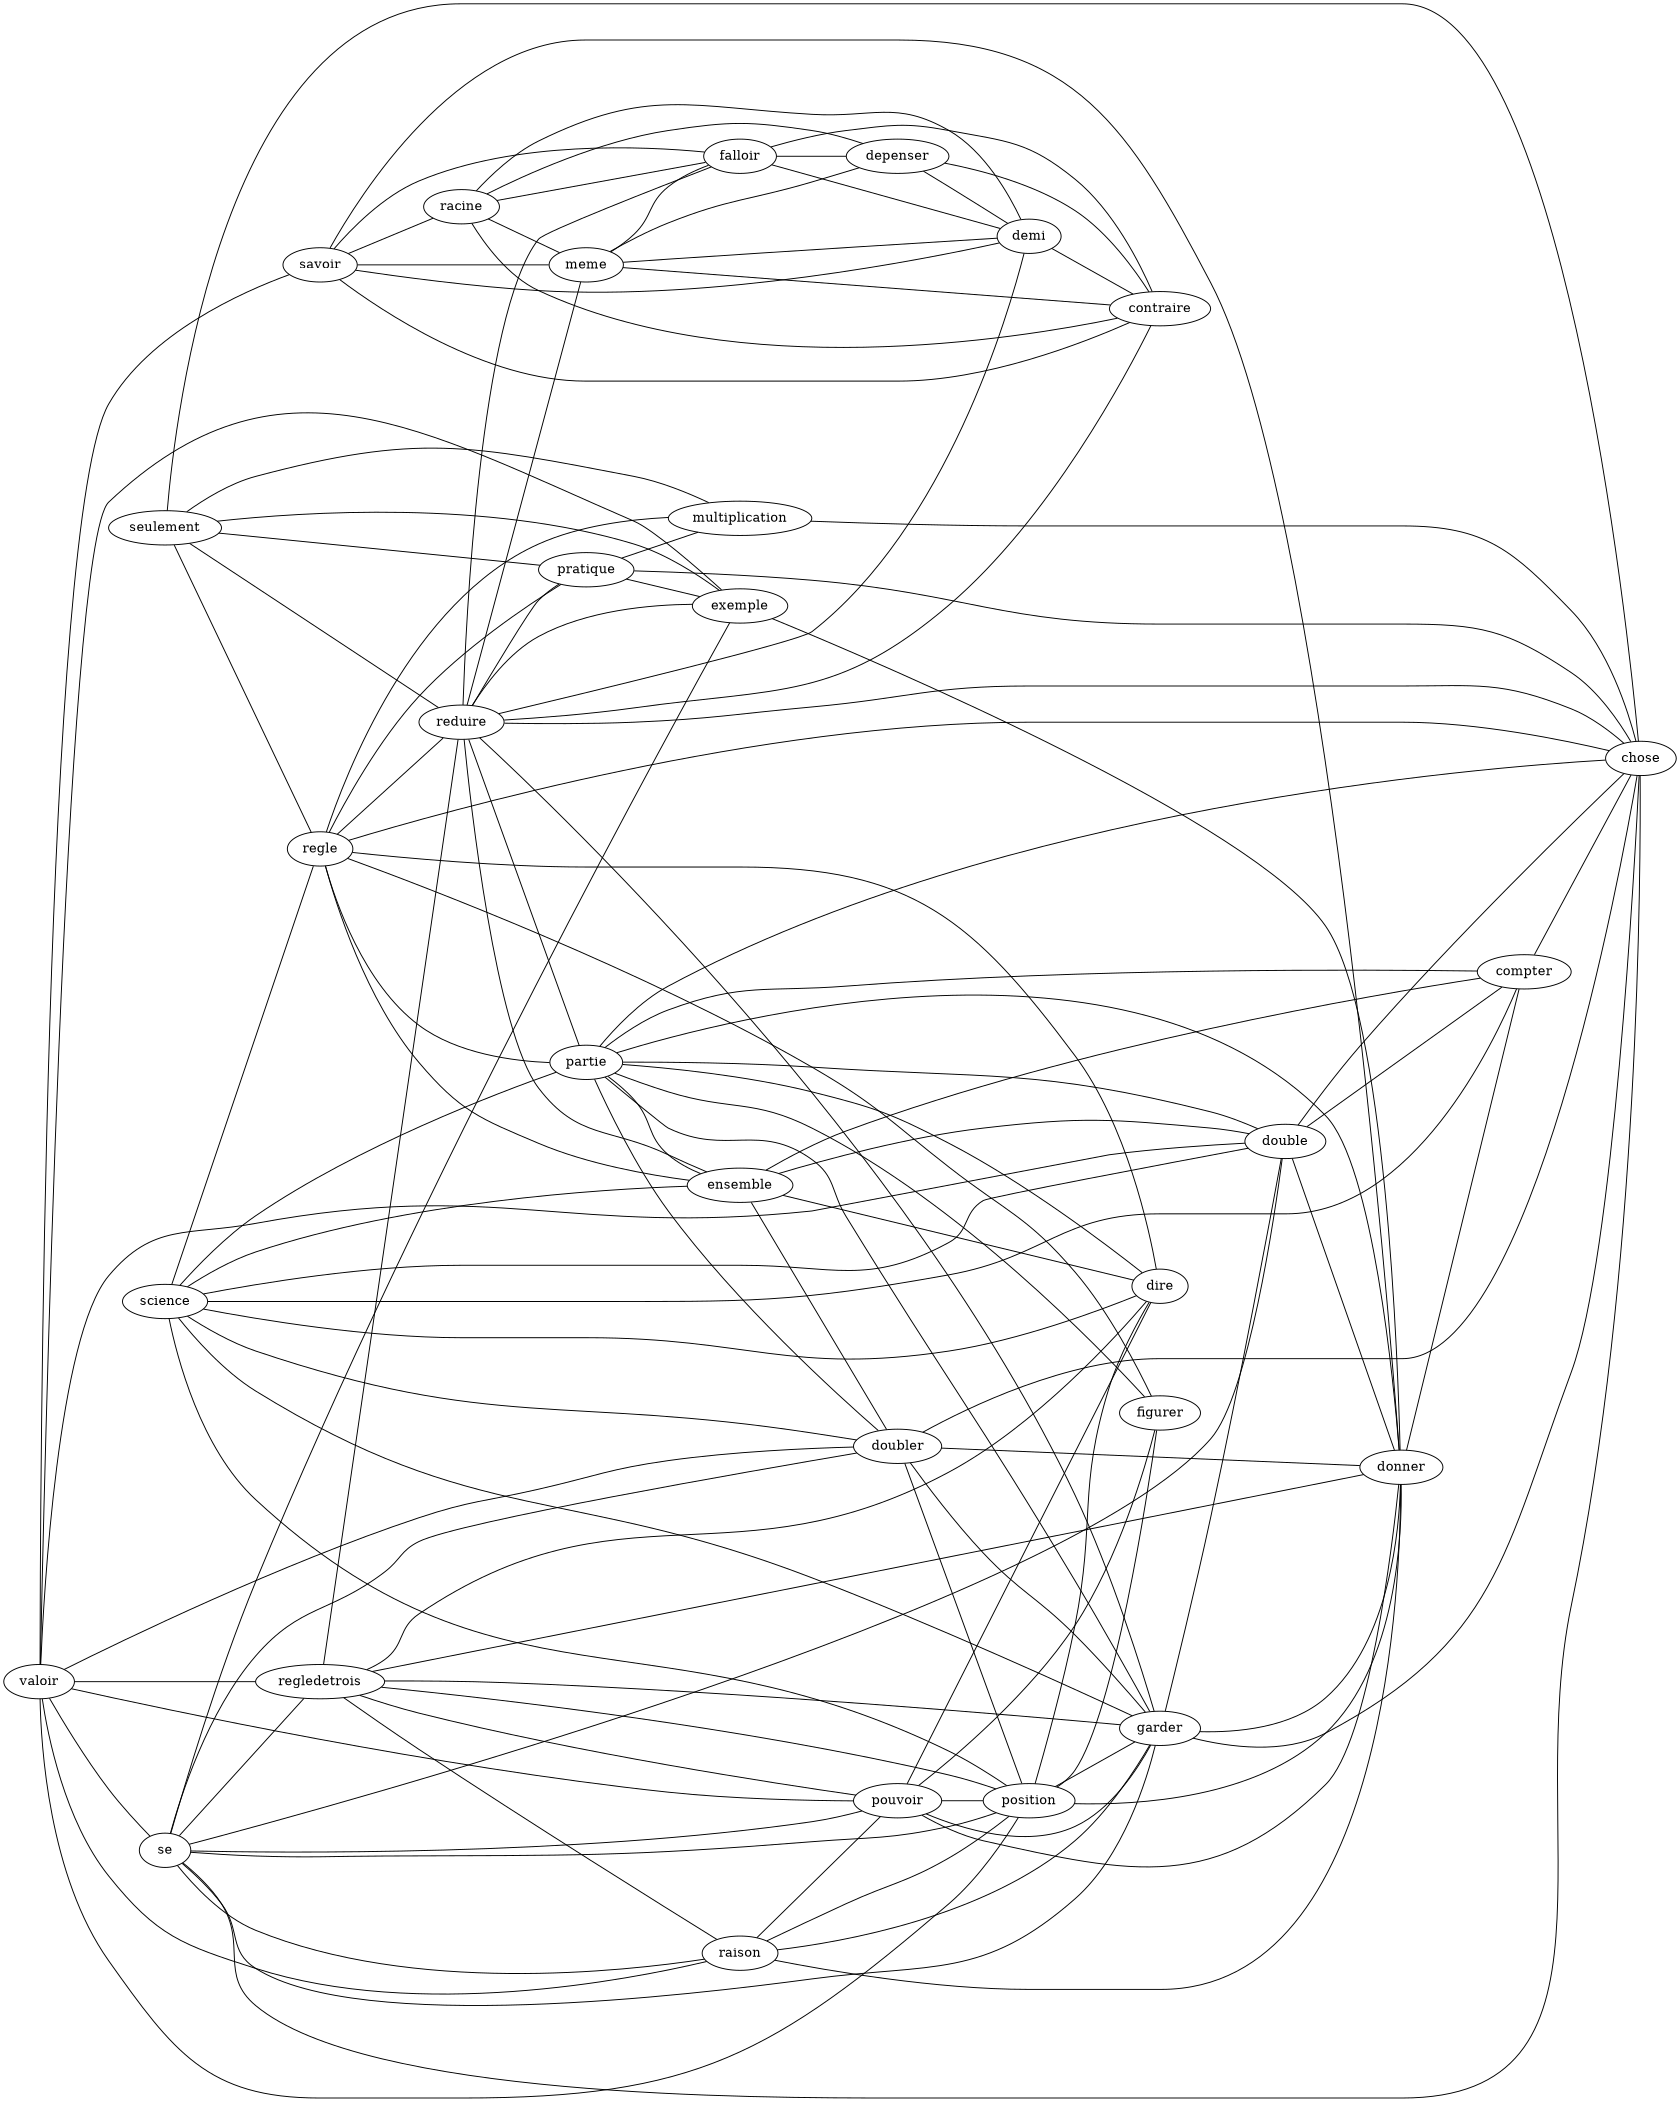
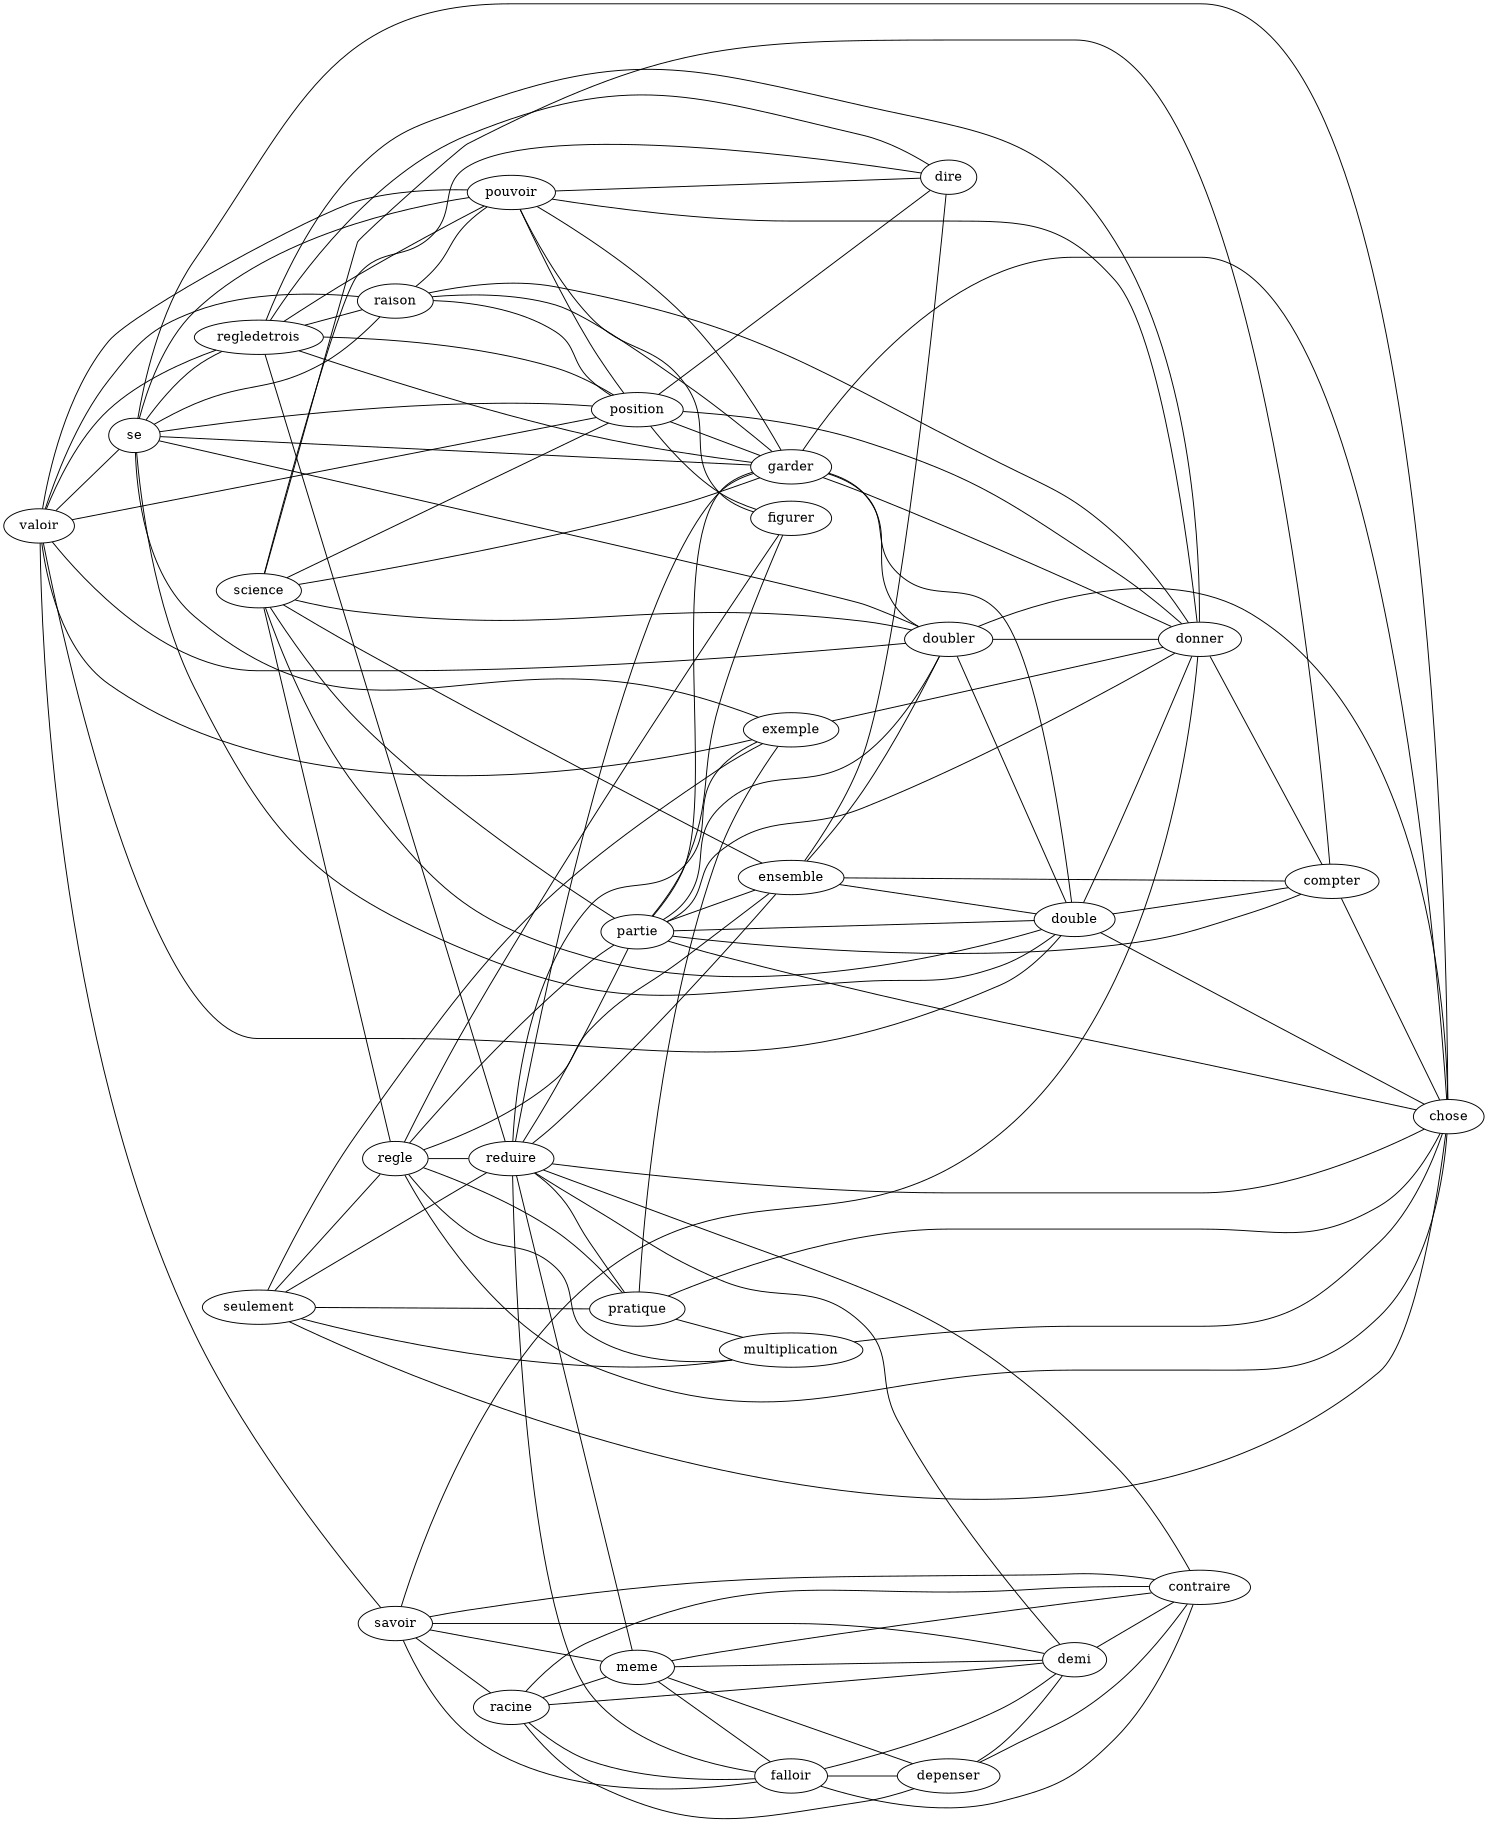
edge "regle" -- "dire": removed
edge "partie" -- "dire": removed
edge "doubler" -- "position": now "doubler" -- "double"
